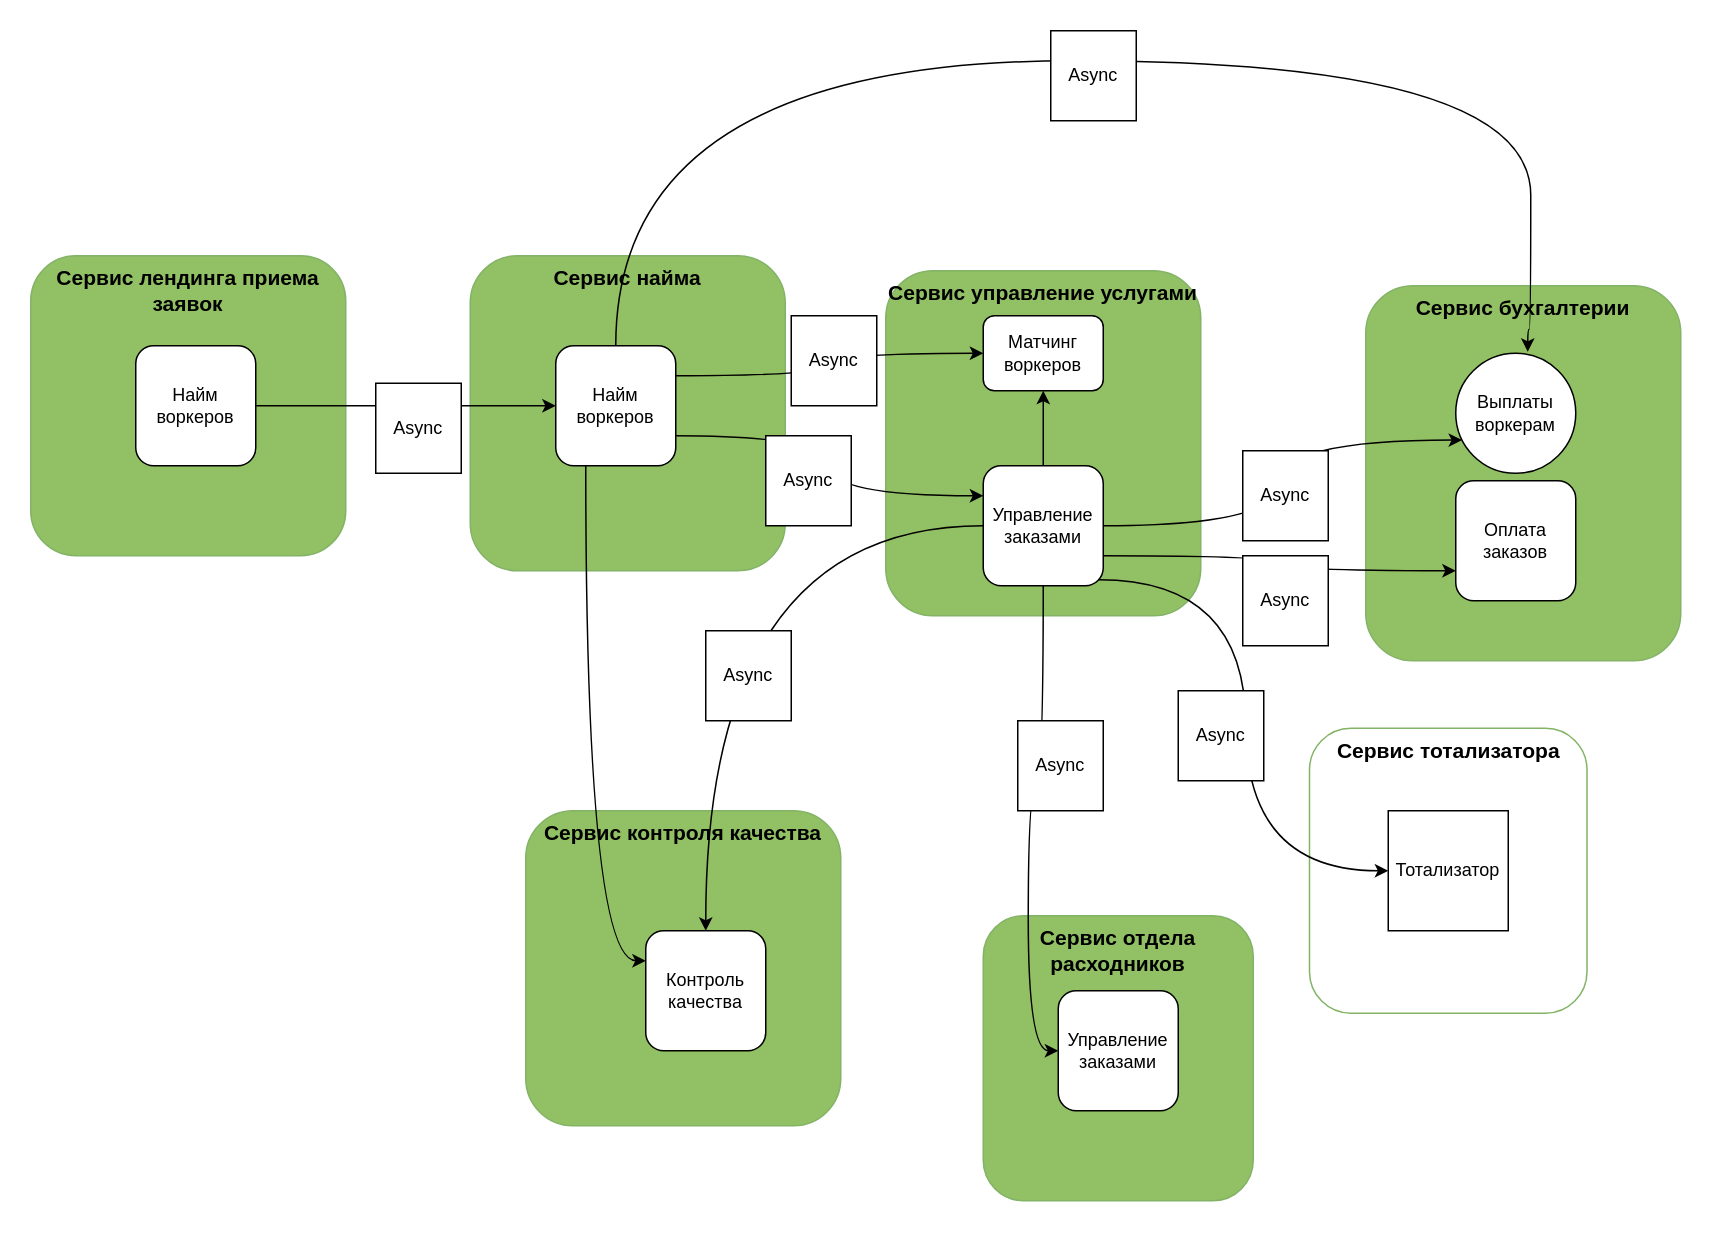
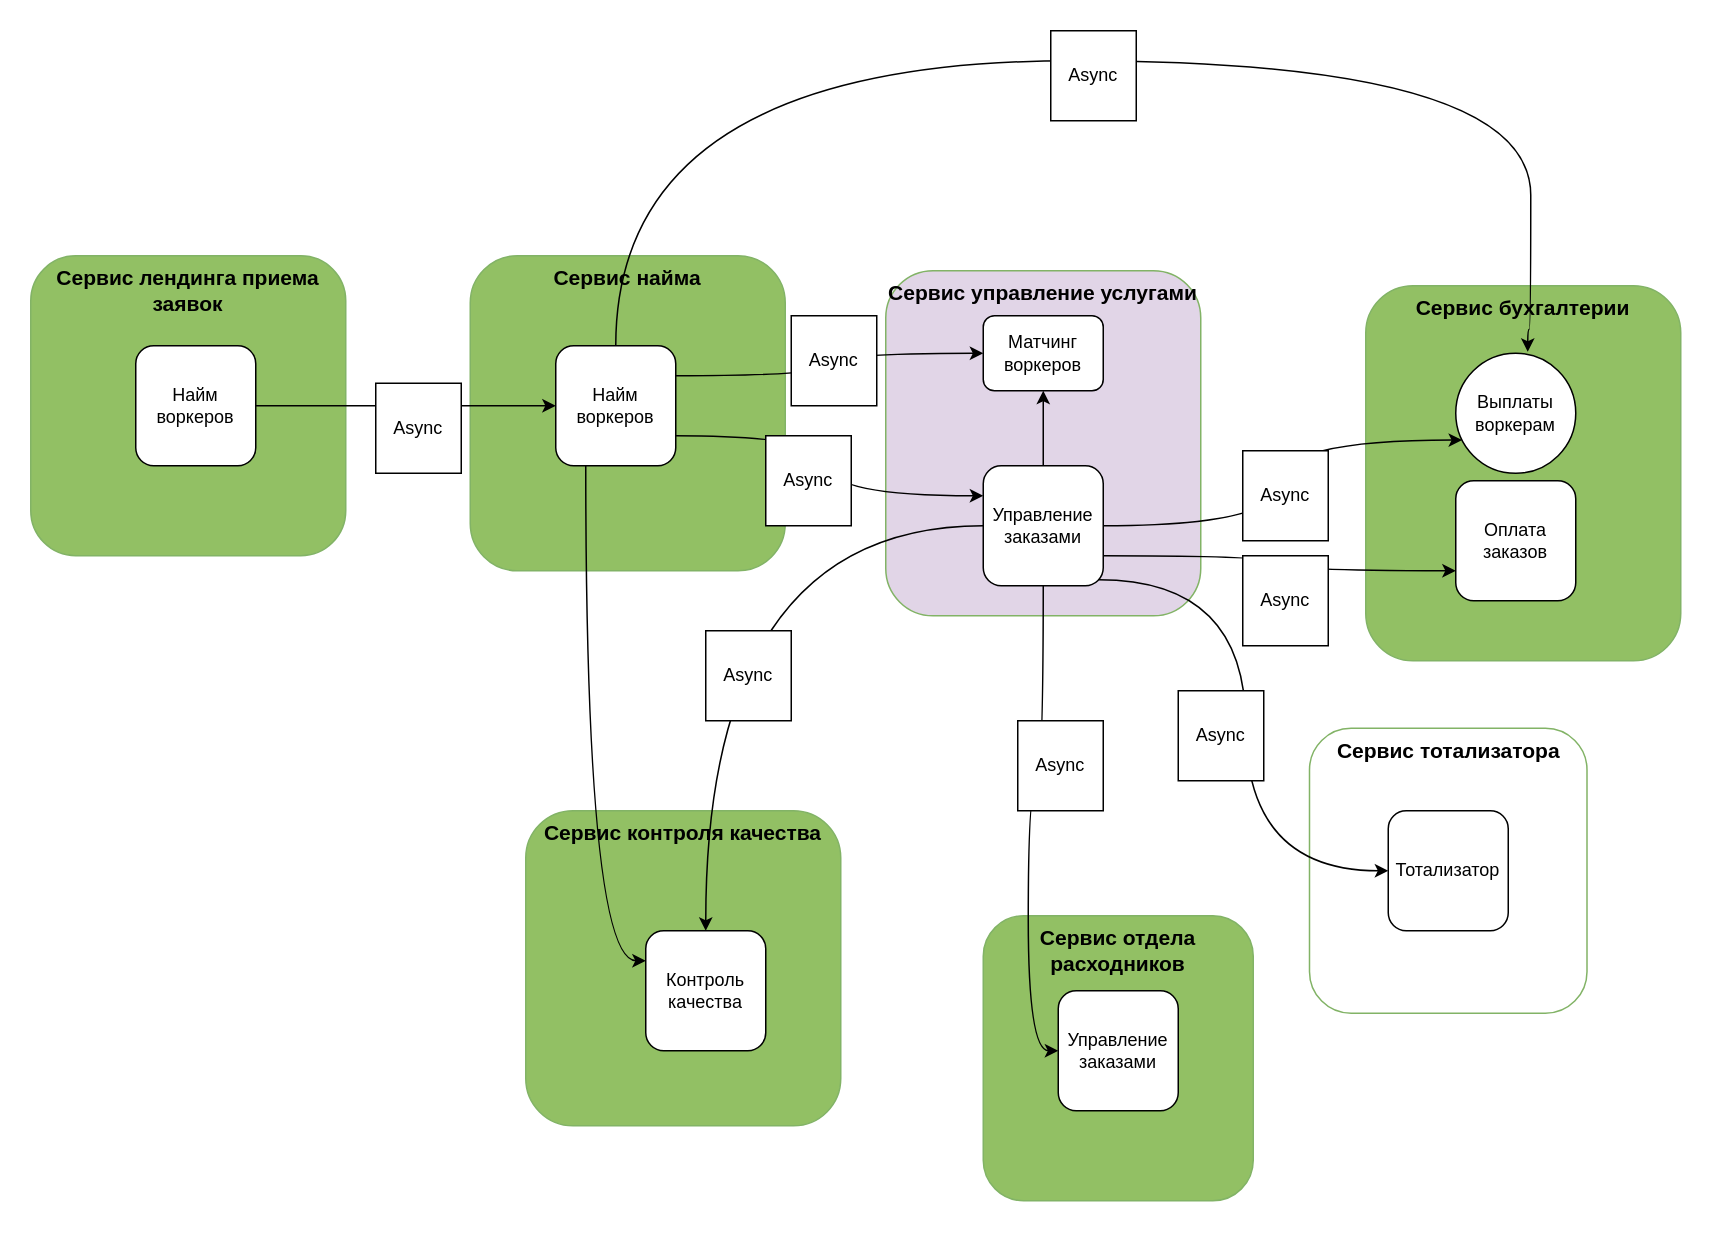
node "Сервис управление услугами": fillcolor #92c064 -> #e1d5e7
node "Тотализатор": shape rectangle -> rounded rectangle
